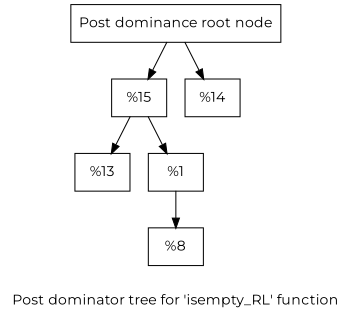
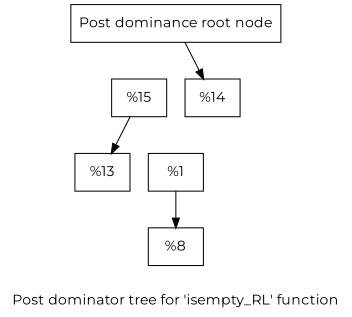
edge "Post dominance root node" -> "%15": removed
edge "%15" -> "%1": removed
